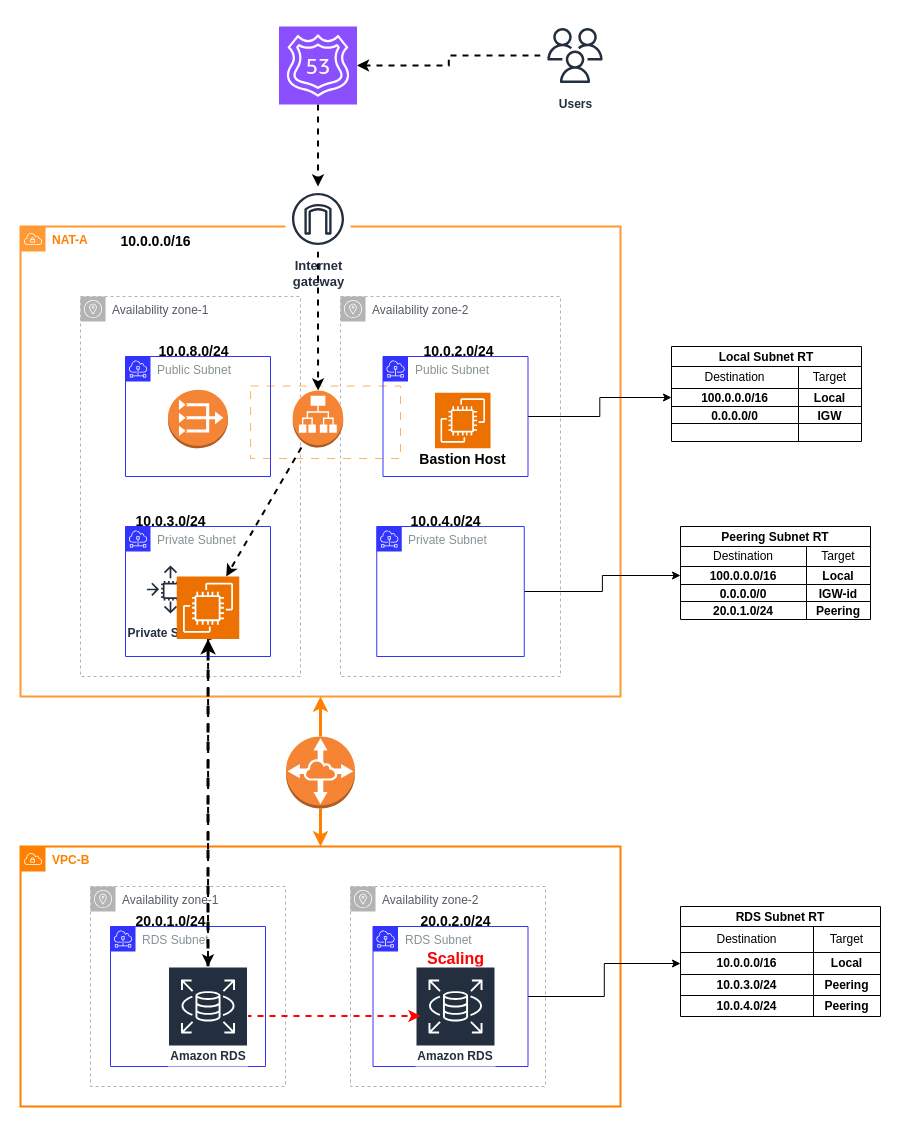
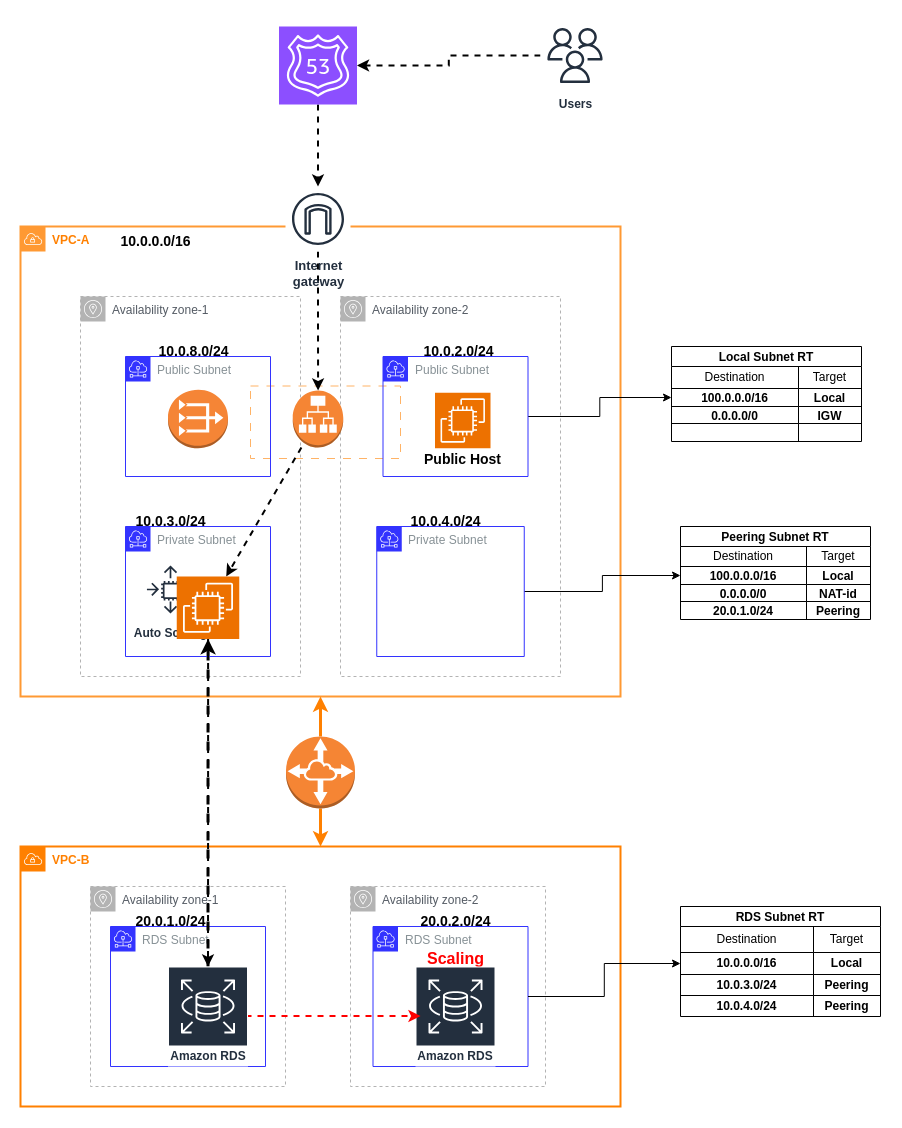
node "NAT-A": label "NAT-A" -> "VPC-A"
node "Bastion Host": label "Bastion Host" -> "Public Host"
node "IGW-id": label "IGW-id" -> "NAT-id"
node "Private Scaling": label "Private Scaling" -> "Auto Scaling"
